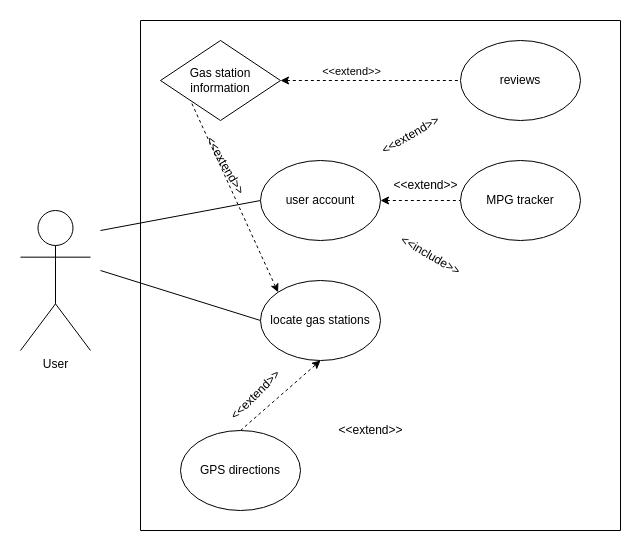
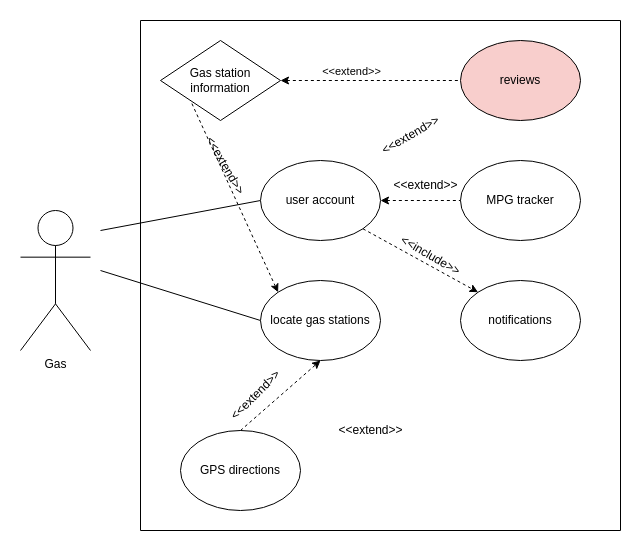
node "reviews": fillcolor #ffffff -> #f8cecc
edge "user account" -> "notifications": added
node "notifications": added
node "User": label "User" -> "Gas"
